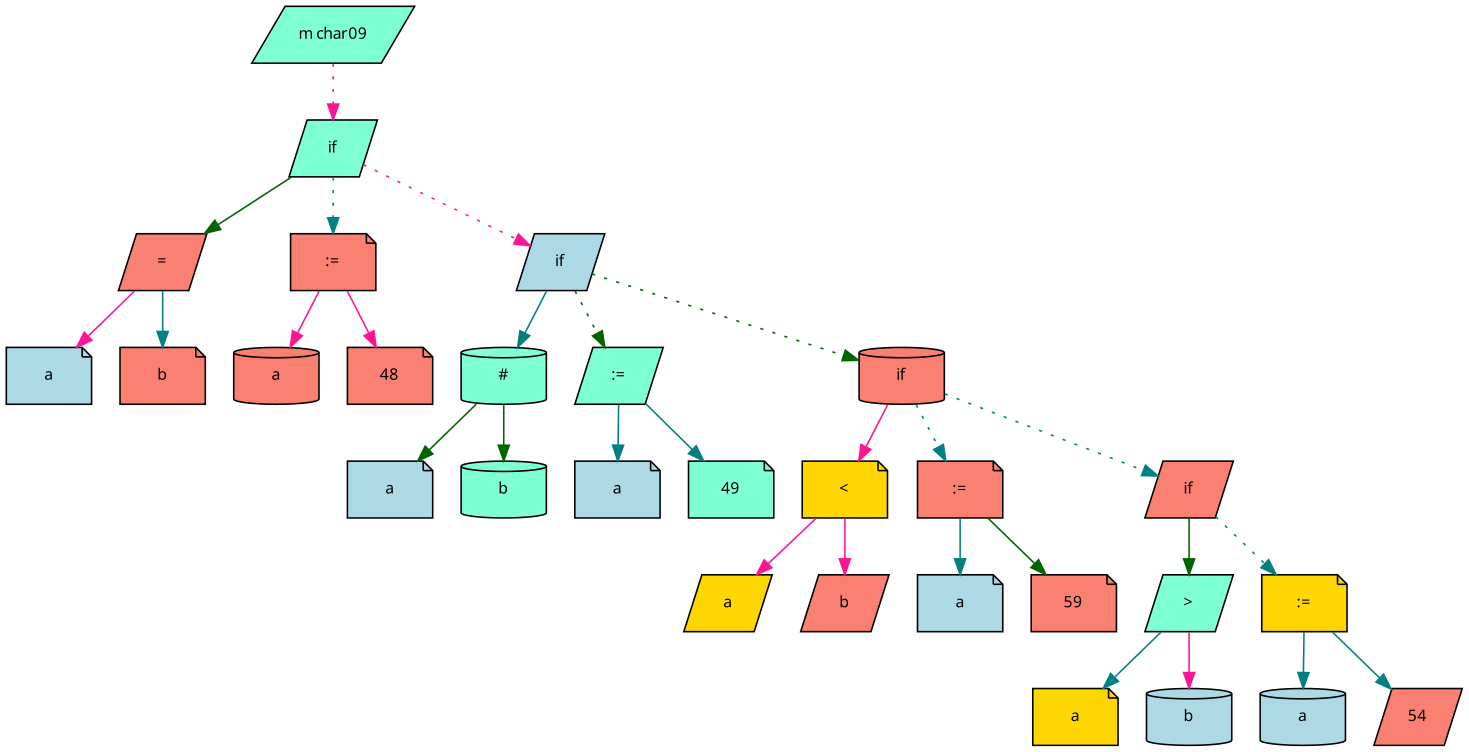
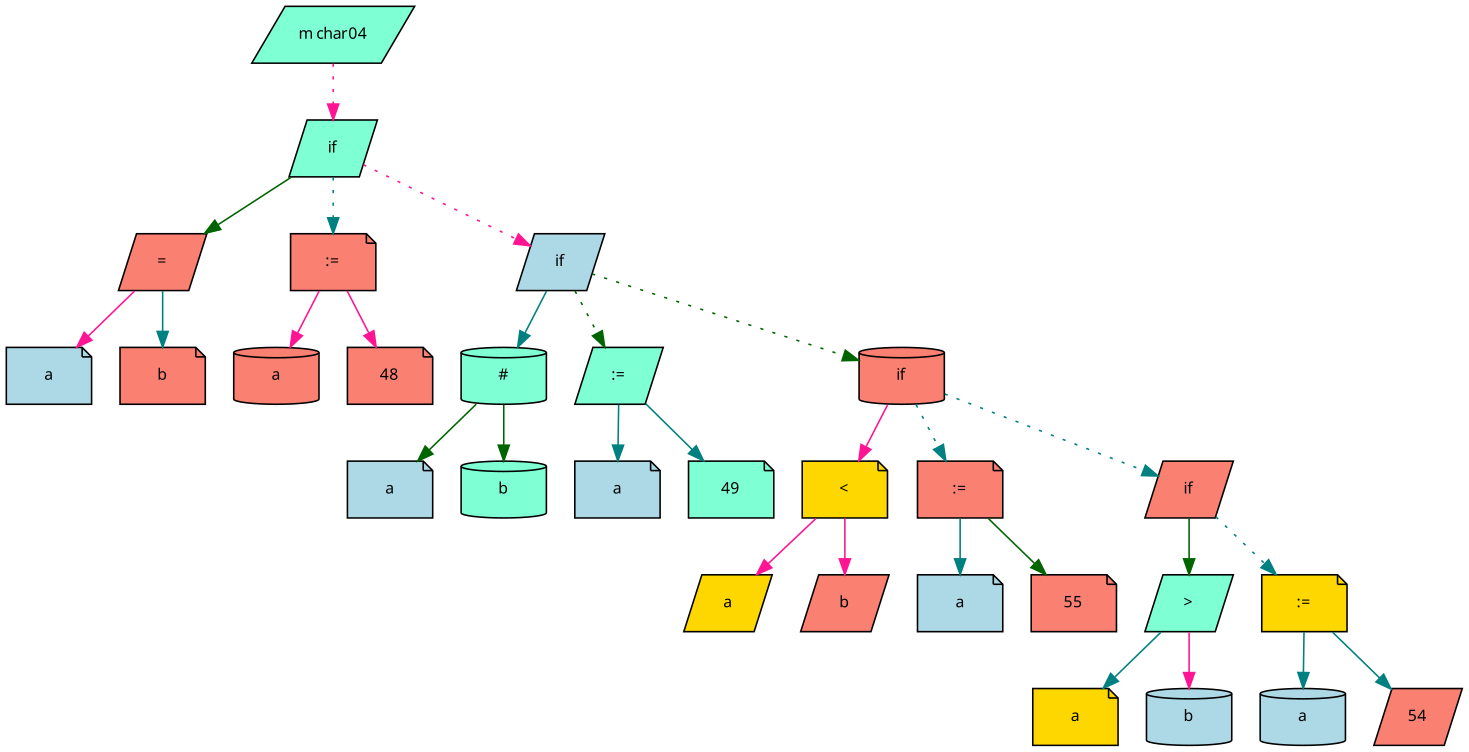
node "m char09": label "m char09" -> "m char04"
node "59": label "59" -> "55"
